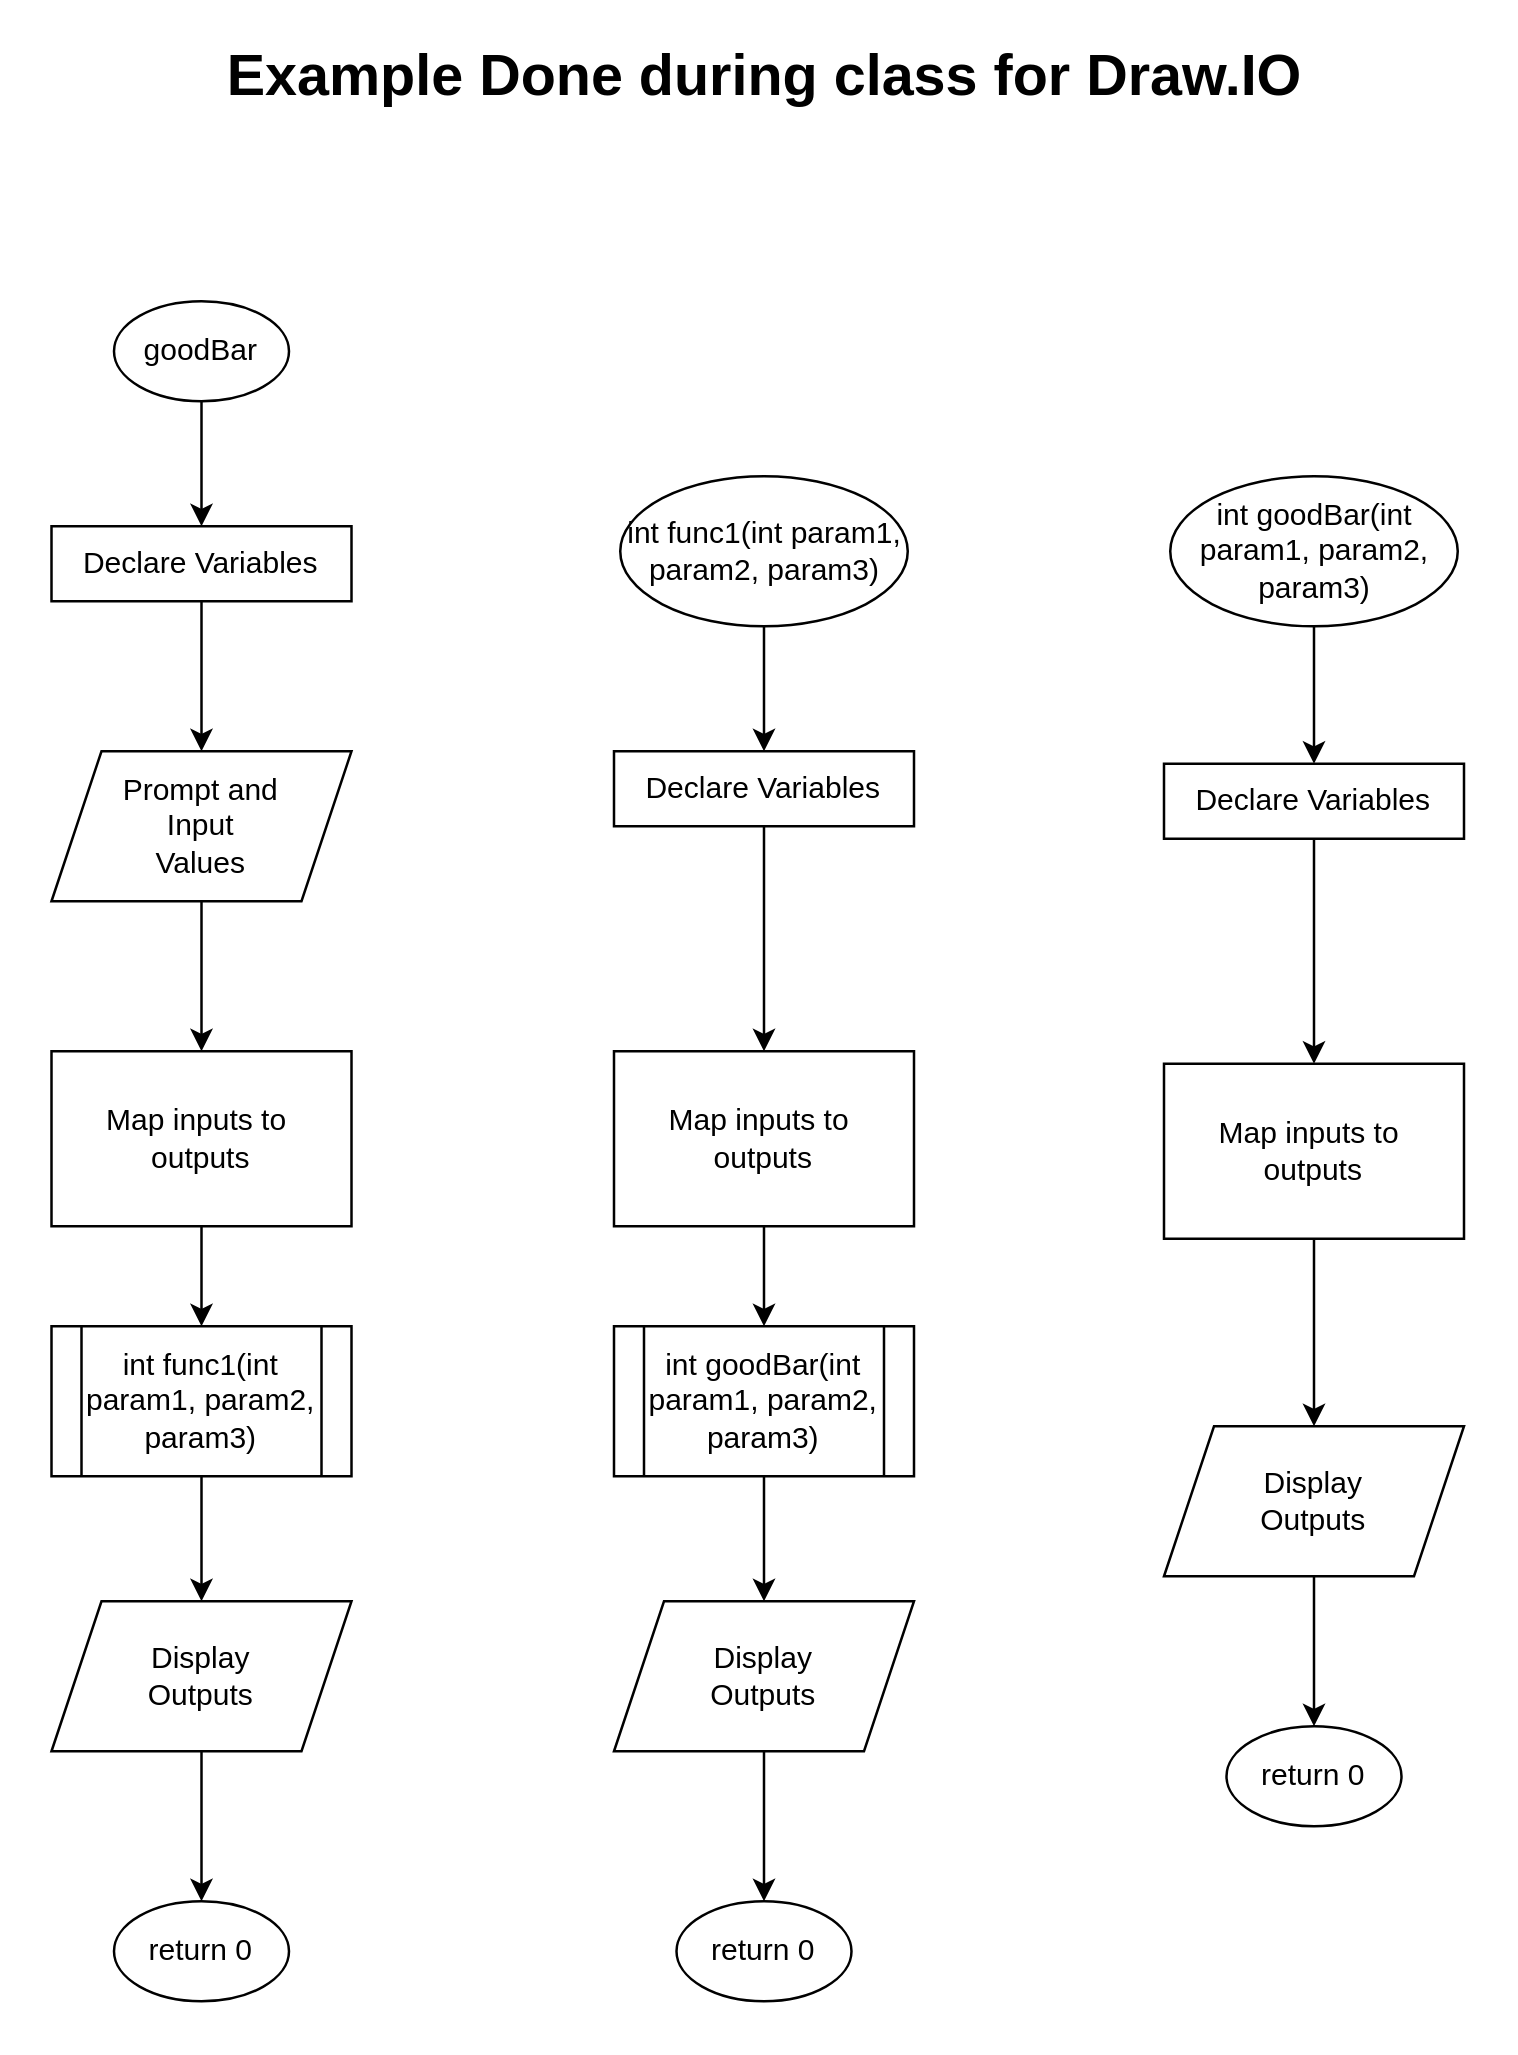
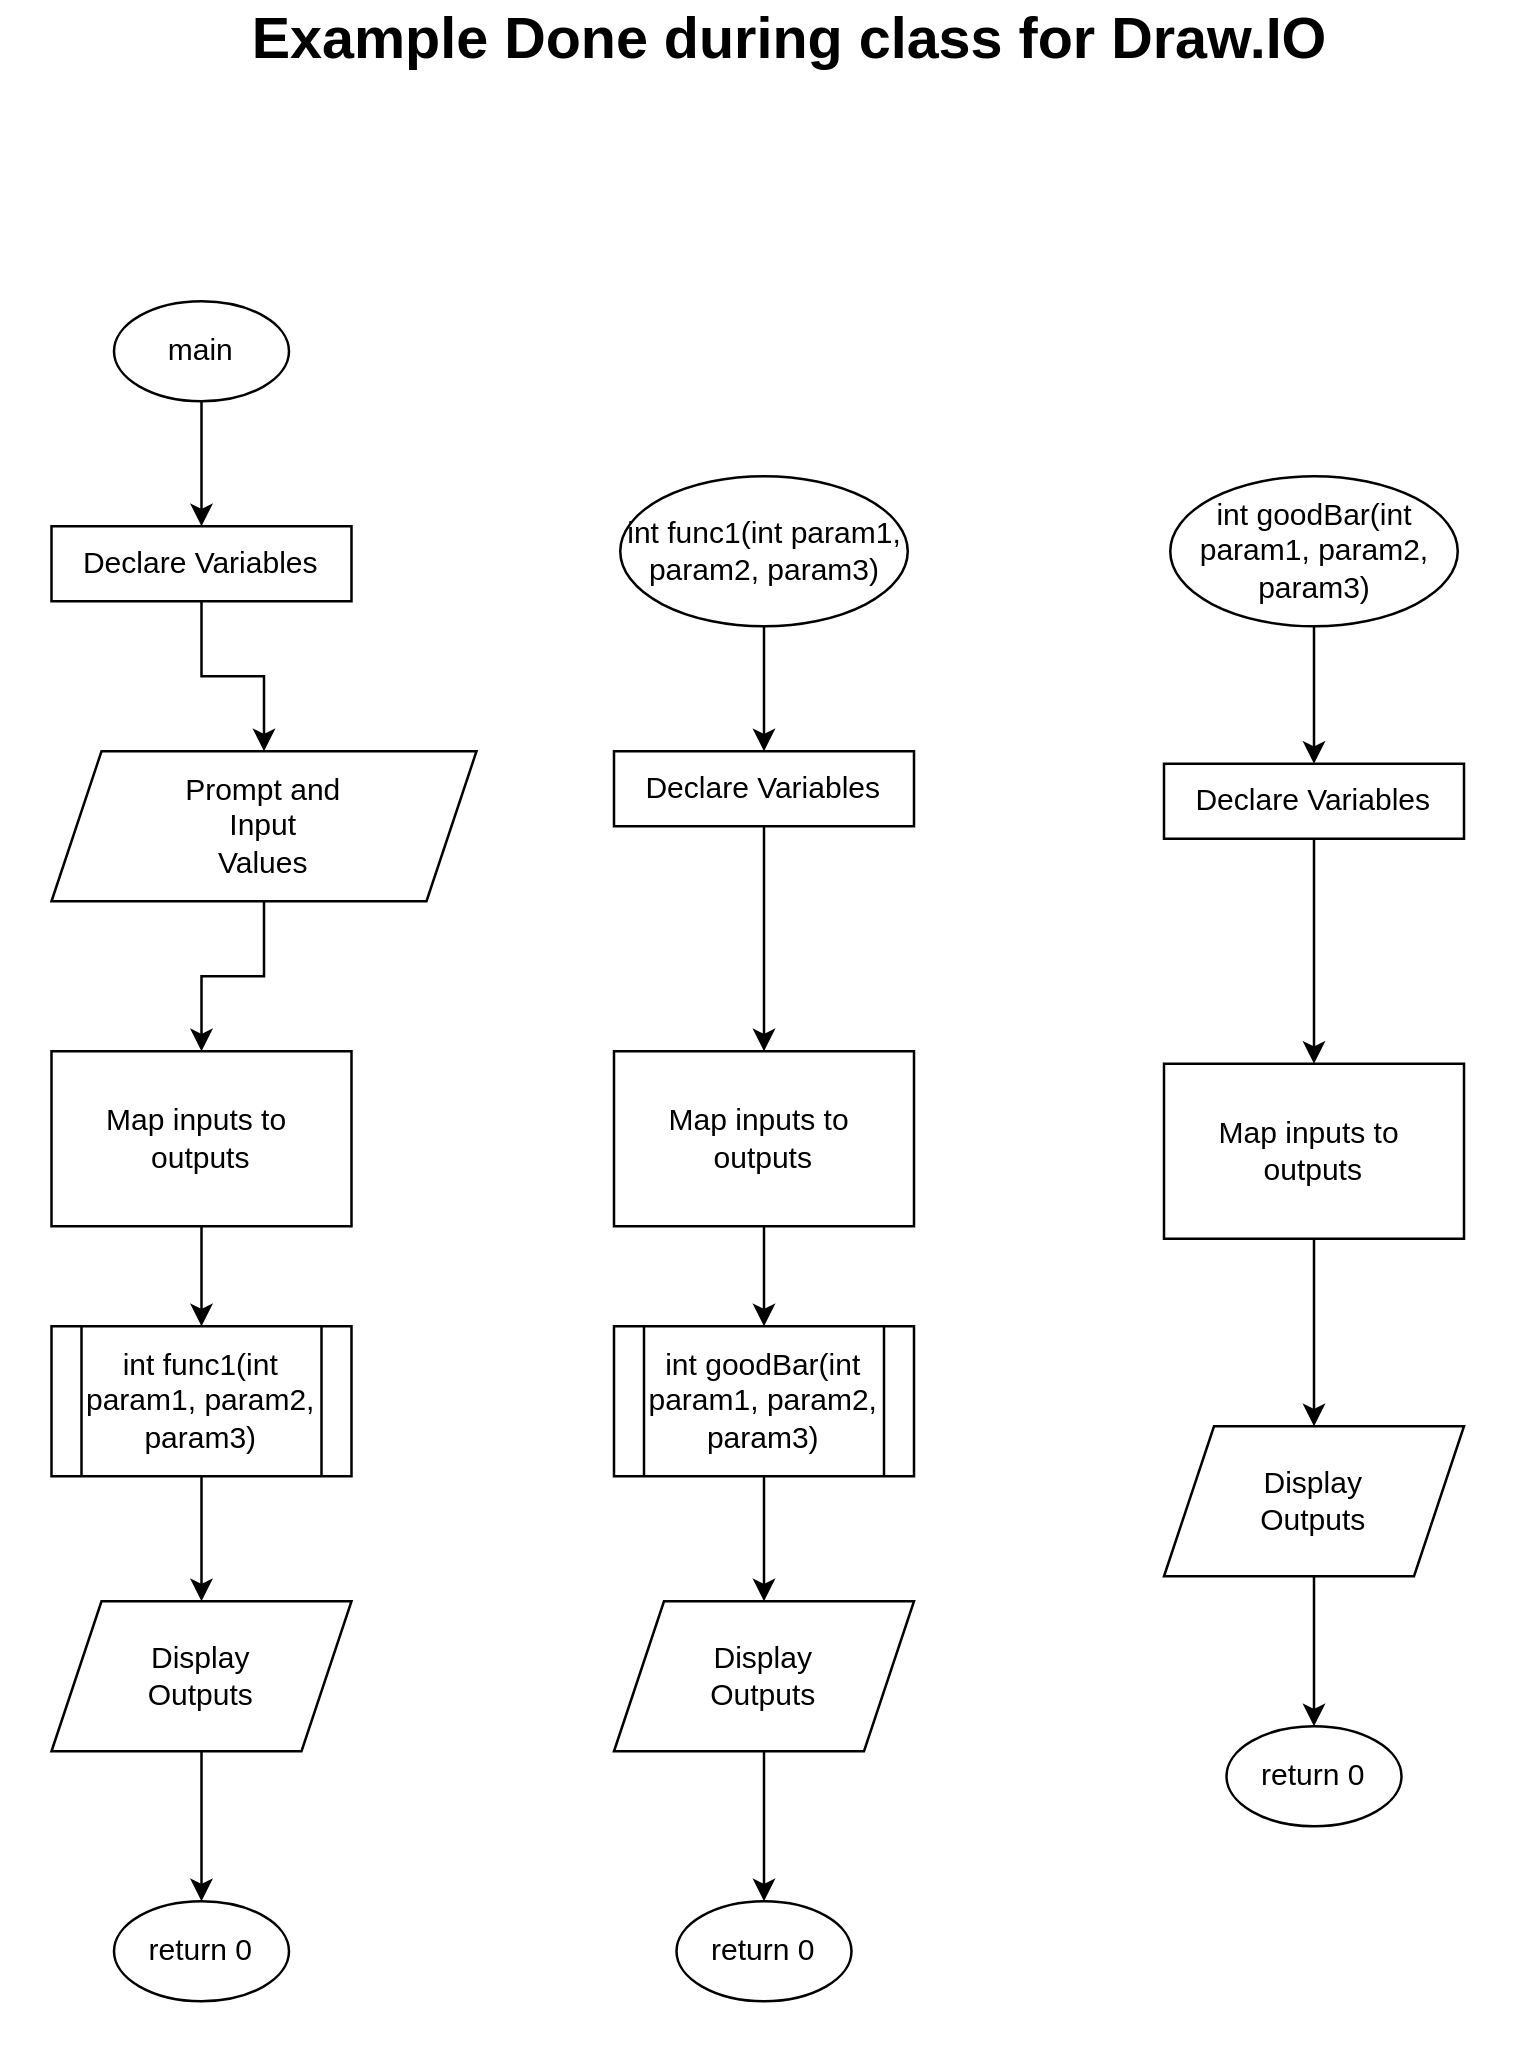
node "Example Done during class for Draw.IO": moved (764, 76) -> (789, 39)
node "goodBar": label "goodBar" -> "main"
node "Prompt and Input Values": size 300x150 -> 425x150
